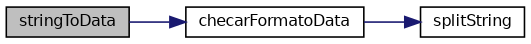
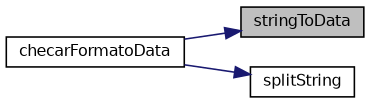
edge "stringToData" -> "checarFormatoData": reversed
